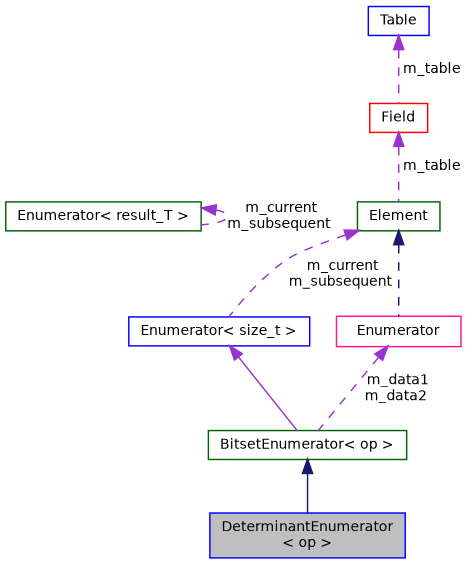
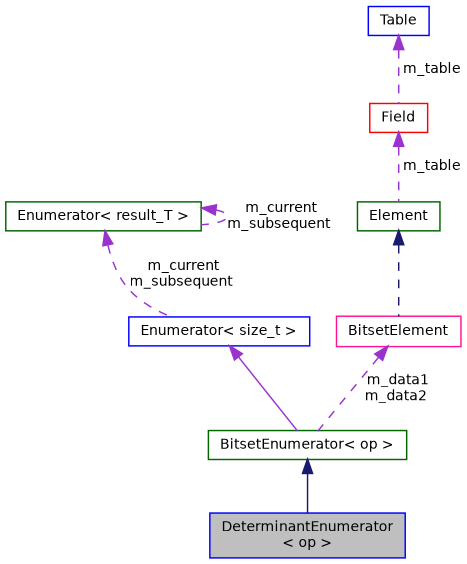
edge "Enumerator< size_t >" -> "Element": now "Enumerator< size_t >" -> "Enumerator< result_T >"
node "Enumerator": label "Enumerator" -> "BitsetElement"
